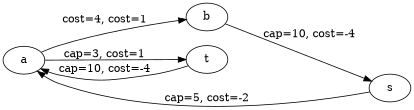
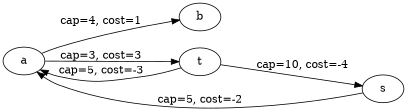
edge "a" -> "b": label "cost=4, cost=1" -> "cap=4, cost=1"
edge "b" -> "s": now "t" -> "s"
edge "a" -> "t": label "cap=3, cost=1" -> "cap=3, cost=3"
edge "t" -> "a": label "cap=10, cost=-4" -> "cap=5, cost=-3"
